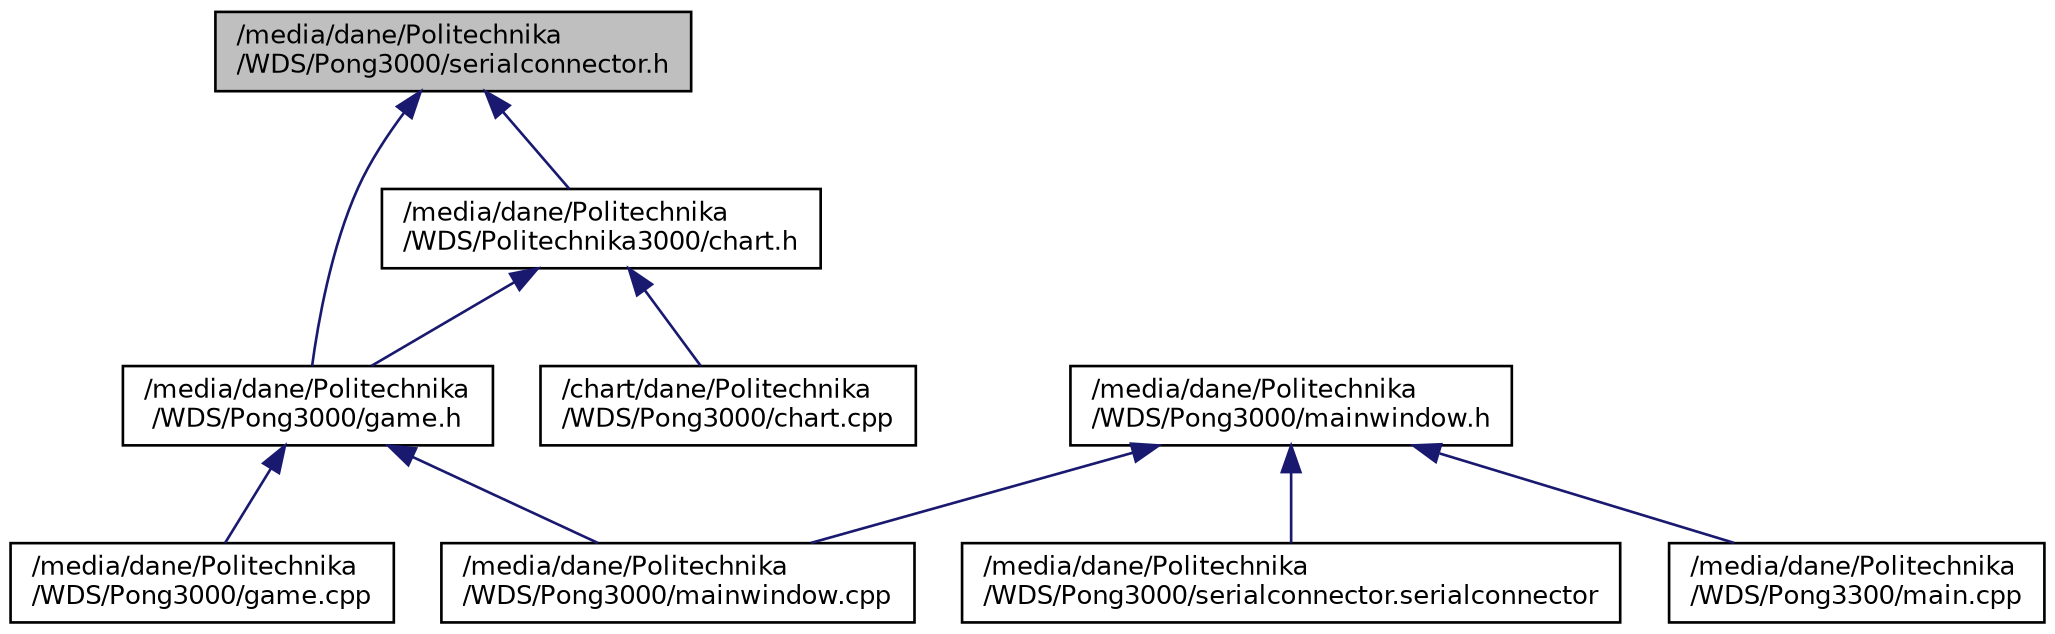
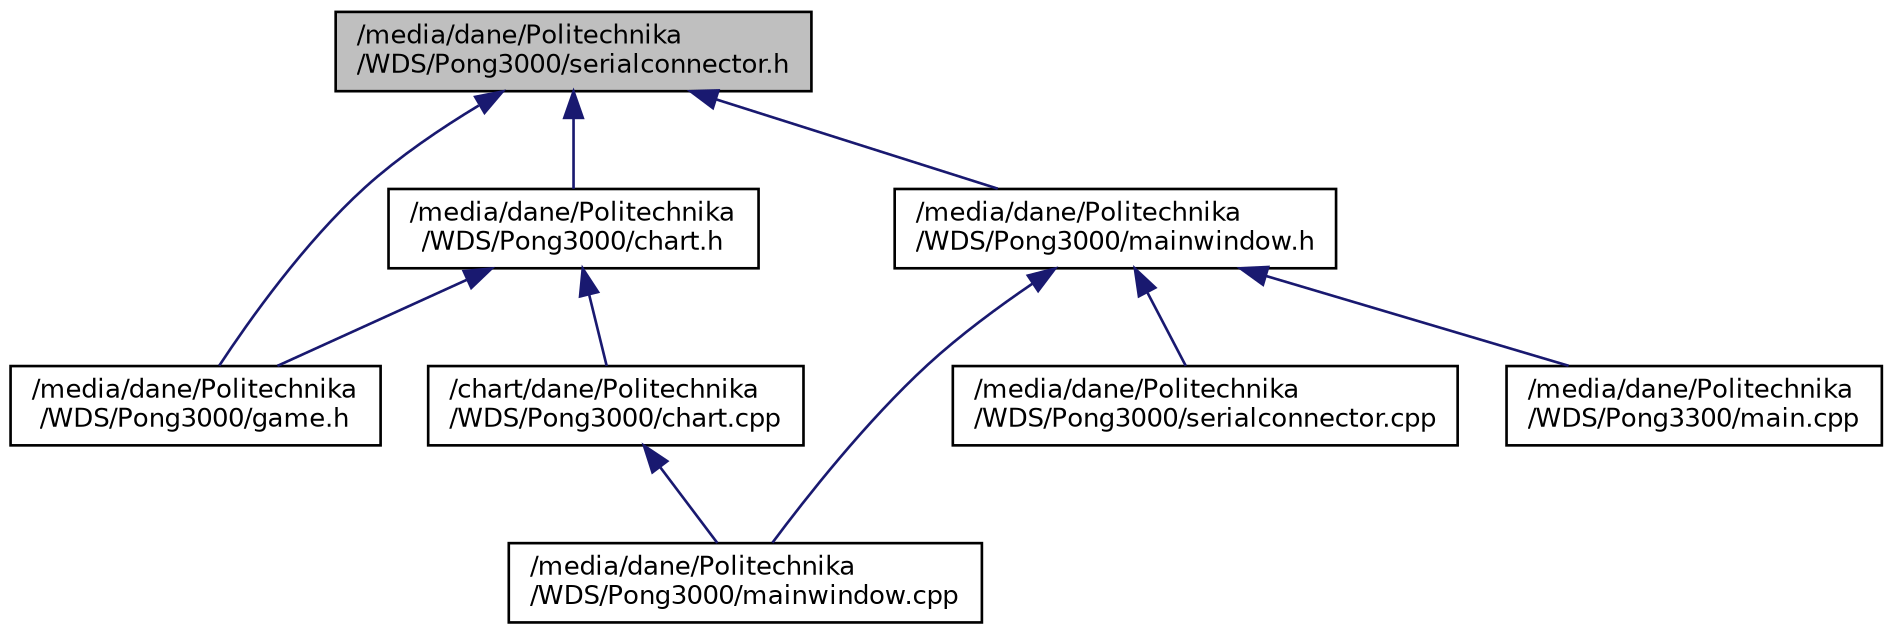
edge "/media/dane/Politechnika /WDS/Pong3000/mainwindow.h" -> "/media/dane/Politechnika /WDS/Pong3000/serialconnector.h": added
node "/media/dane/Politechnika /WDS/Politechnika3000/chart.h": label "/media/dane/Politechnika /WDS/Politechnika3000/chart.h" -> "/media/dane/Politechnika /WDS/Pong3000/chart.h"
edge "/media/dane/Politechnika /WDS/Pong3000/mainwindow.cpp" -> "/media/dane/Politechnika /WDS/Pong3000/game.h": now "/media/dane/Politechnika /WDS/Pong3000/mainwindow.cpp" -> "/chart/dane/Politechnika /WDS/Pong3000/chart.cpp"
node "/media/dane/Politechnika /WDS/Pong3000/game.cpp": removed
node "/media/dane/Politechnika /WDS/Pong3000/serialconnector.serialconnector": label "/media/dane/Politechnika /WDS/Pong3000/serialconnector.serialconnector" -> "/media/dane/Politechnika /WDS/Pong3000/serialconnector.cpp"
